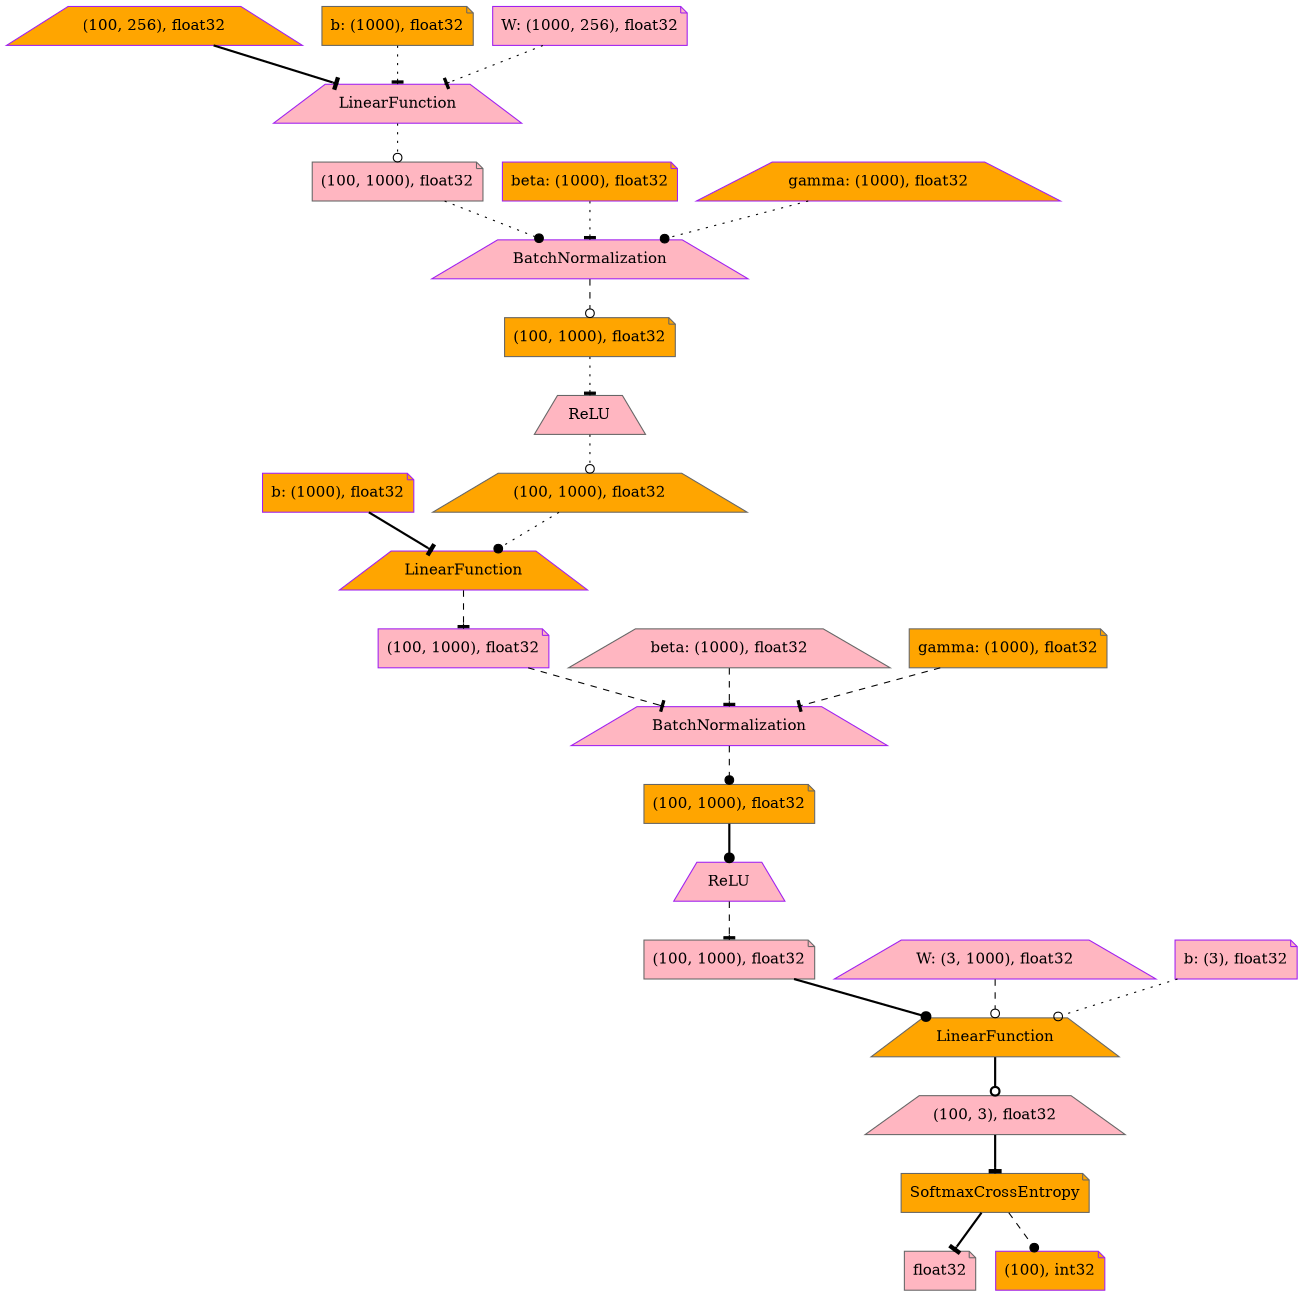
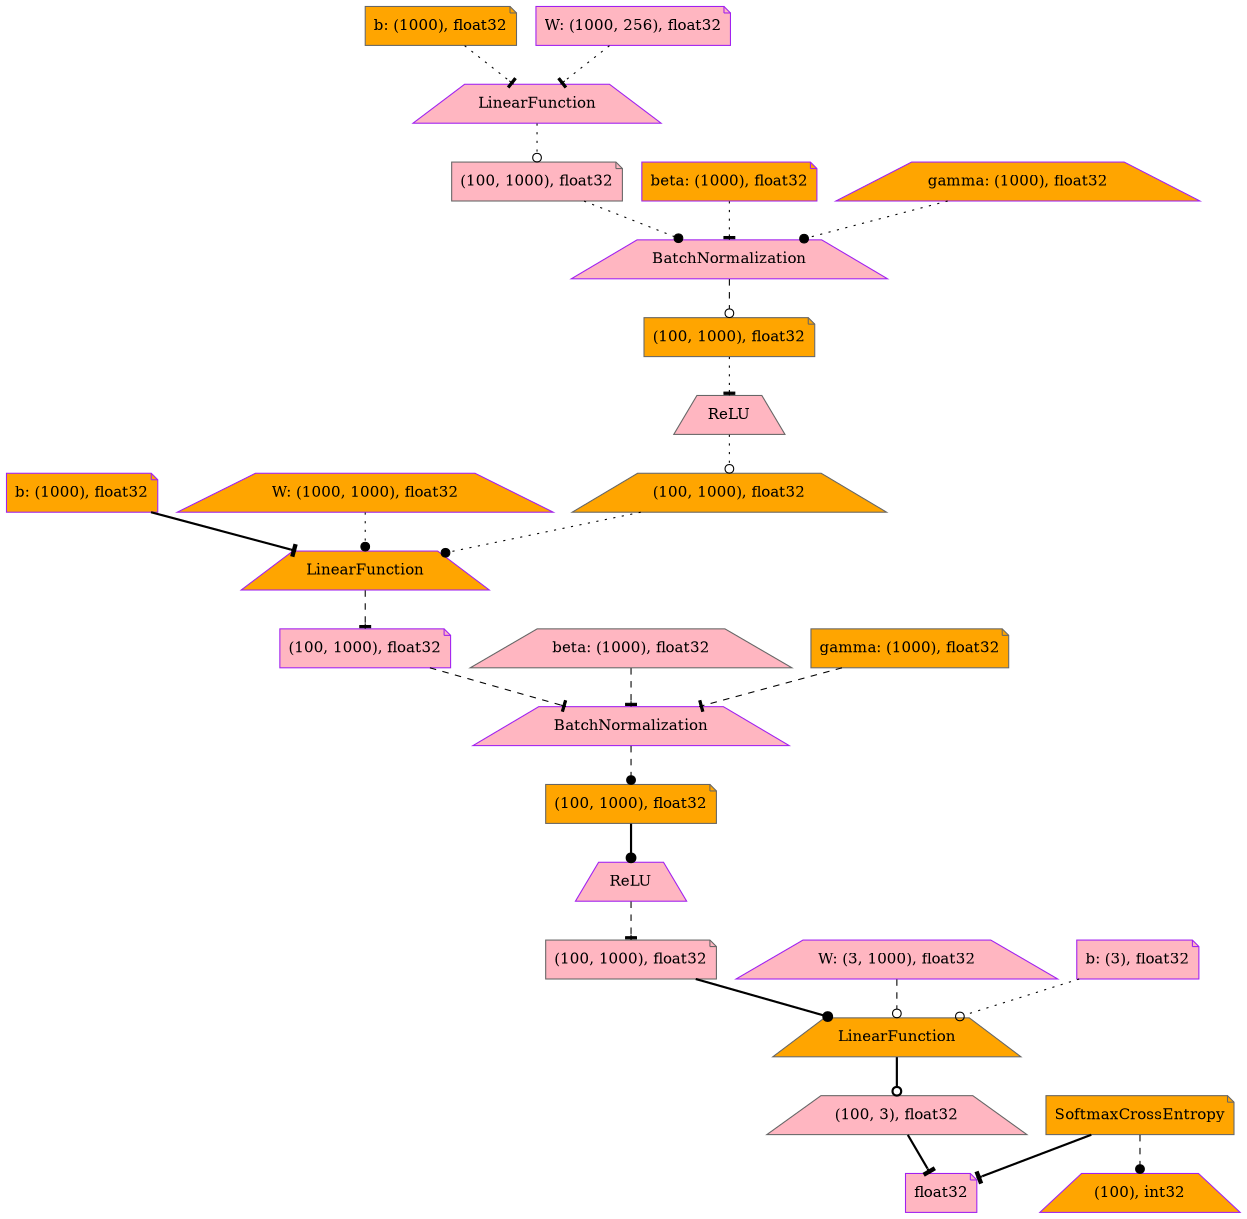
node "(100, 256), float32": removed
node "W: (1000, 1000), float32": added
edge "(100, 3), float32" -> "SoftmaxCrossEntropy": now "(100, 3), float32" -> "float32"
node "float32": color gray40 -> purple
node "(100), int32": shape note -> trapezium
